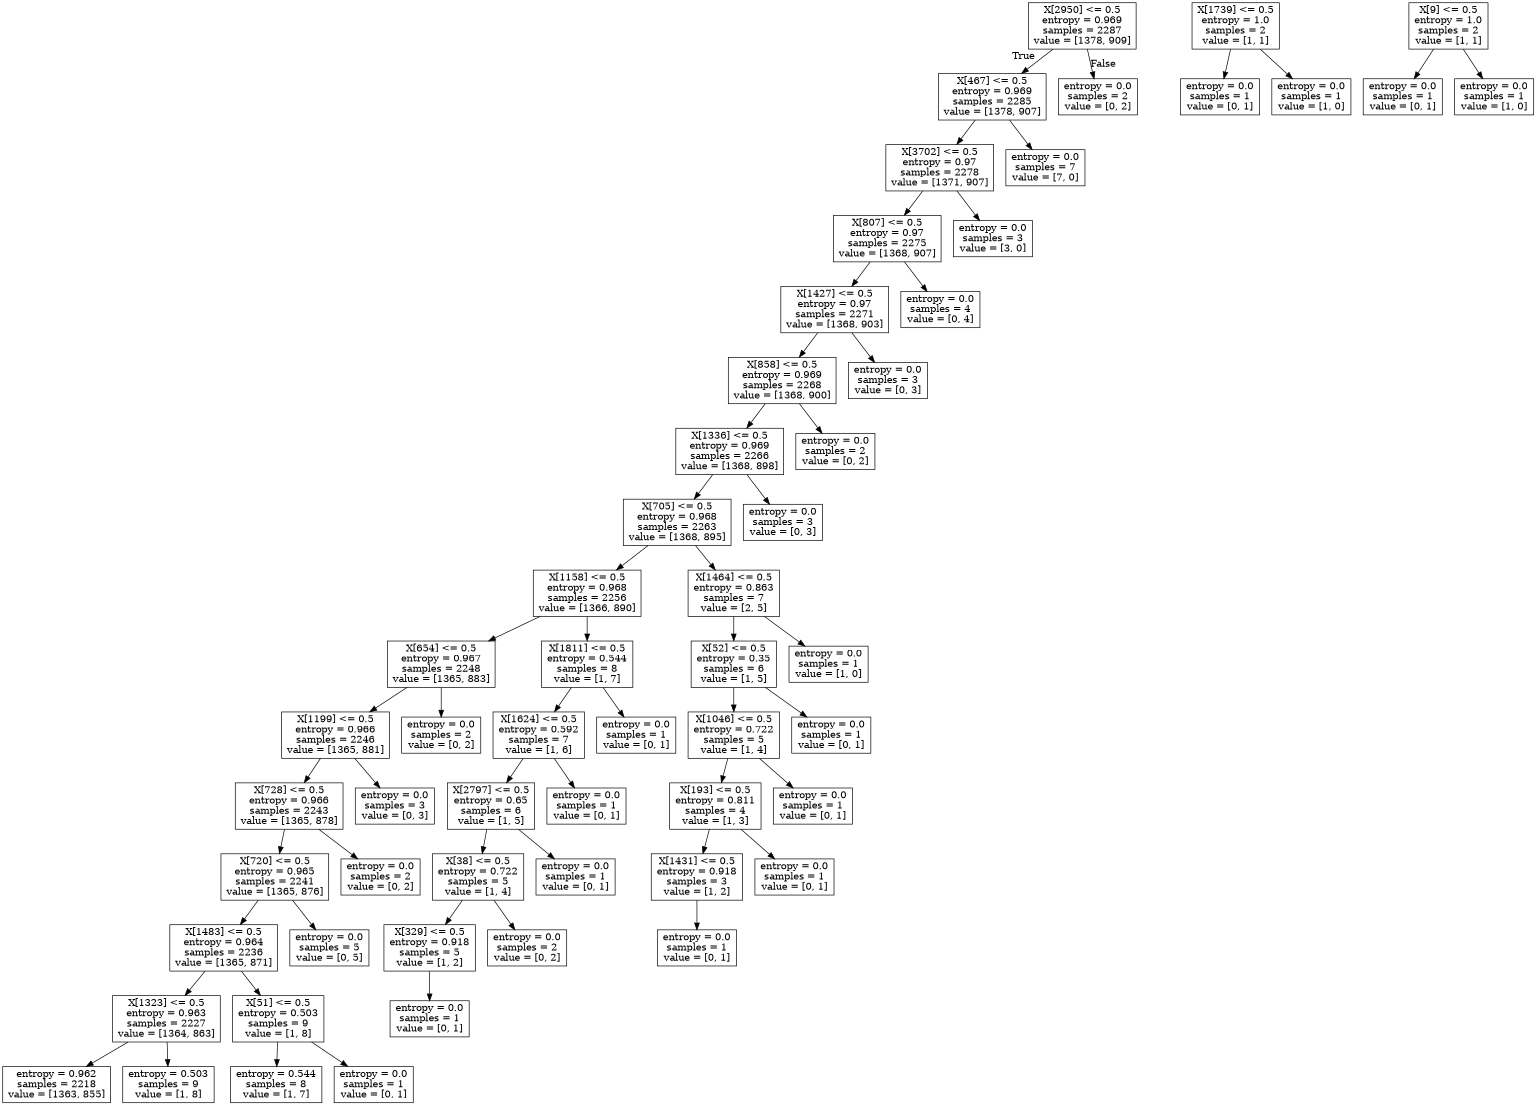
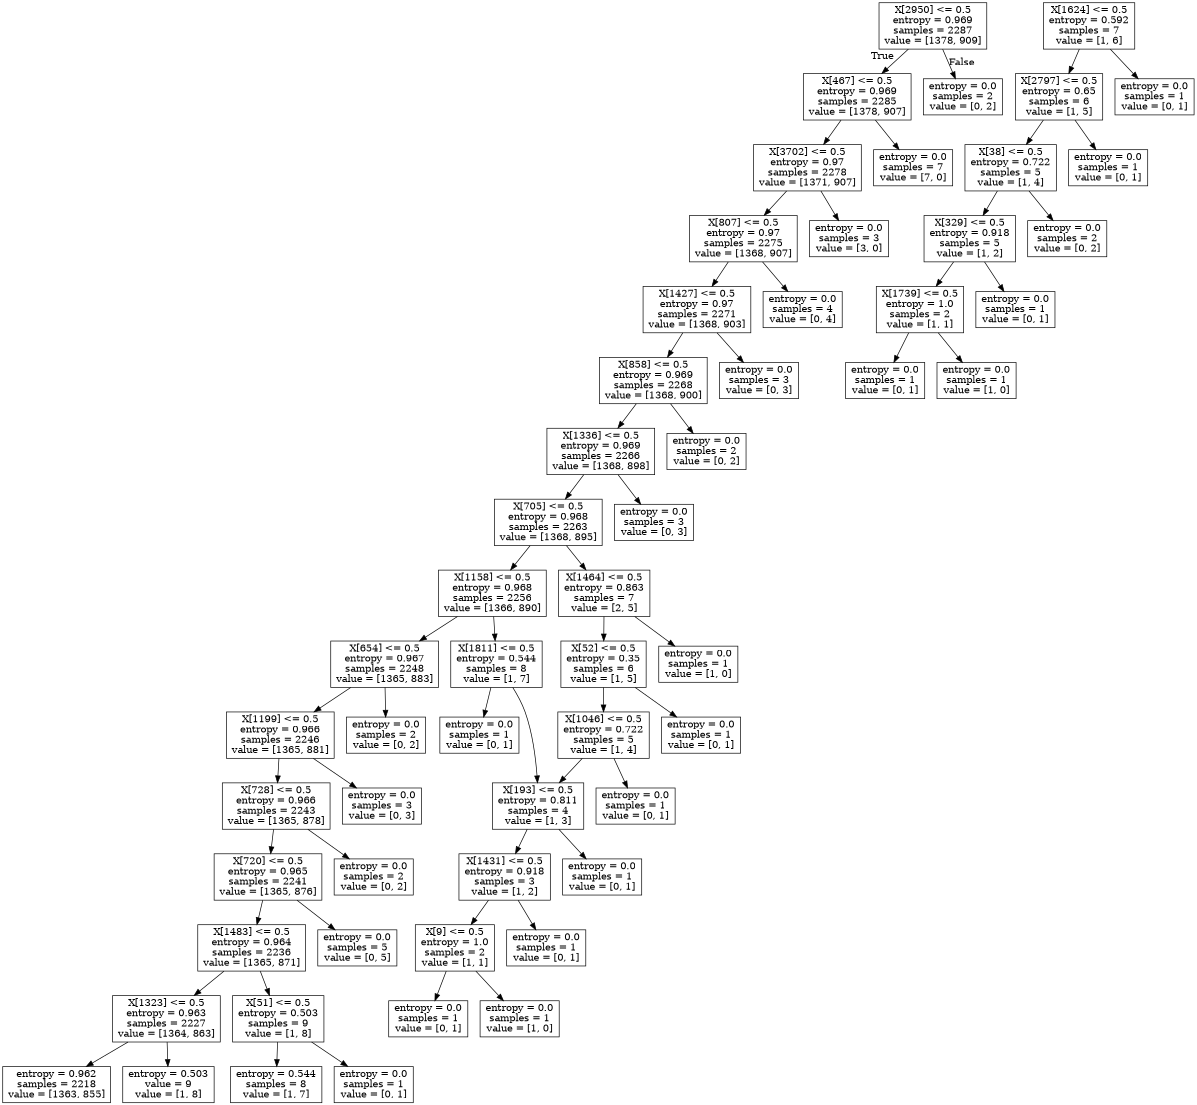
edge "X[329] <= 0.5 entropy = 0.918 samples = 5 value = [1, 2]" -> "X[1739] <= 0.5 entropy = 1.0 samples = 2 value = [1, 1]": added
edge "X[1811] <= 0.5 entropy = 0.544 samples = 8 value = [1, 7]" -> "X[1624] <= 0.5 entropy = 0.592 samples = 7 value = [1, 6]": now "X[1811] <= 0.5 entropy = 0.544 samples = 8 value = [1, 7]" -> "X[193] <= 0.5 entropy = 0.811 samples = 4 value = [1, 3]"
edge "X[1431] <= 0.5 entropy = 0.918 samples = 3 value = [1, 2]" -> "X[9] <= 0.5 entropy = 1.0 samples = 2 value = [1, 1]": added
node "entropy = 0.503 samples = 9 value = [1, 8]": label "entropy = 0.503 samples = 9 value = [1, 8]" -> "entropy = 0.503 value = 9 value = [1, 8]"
